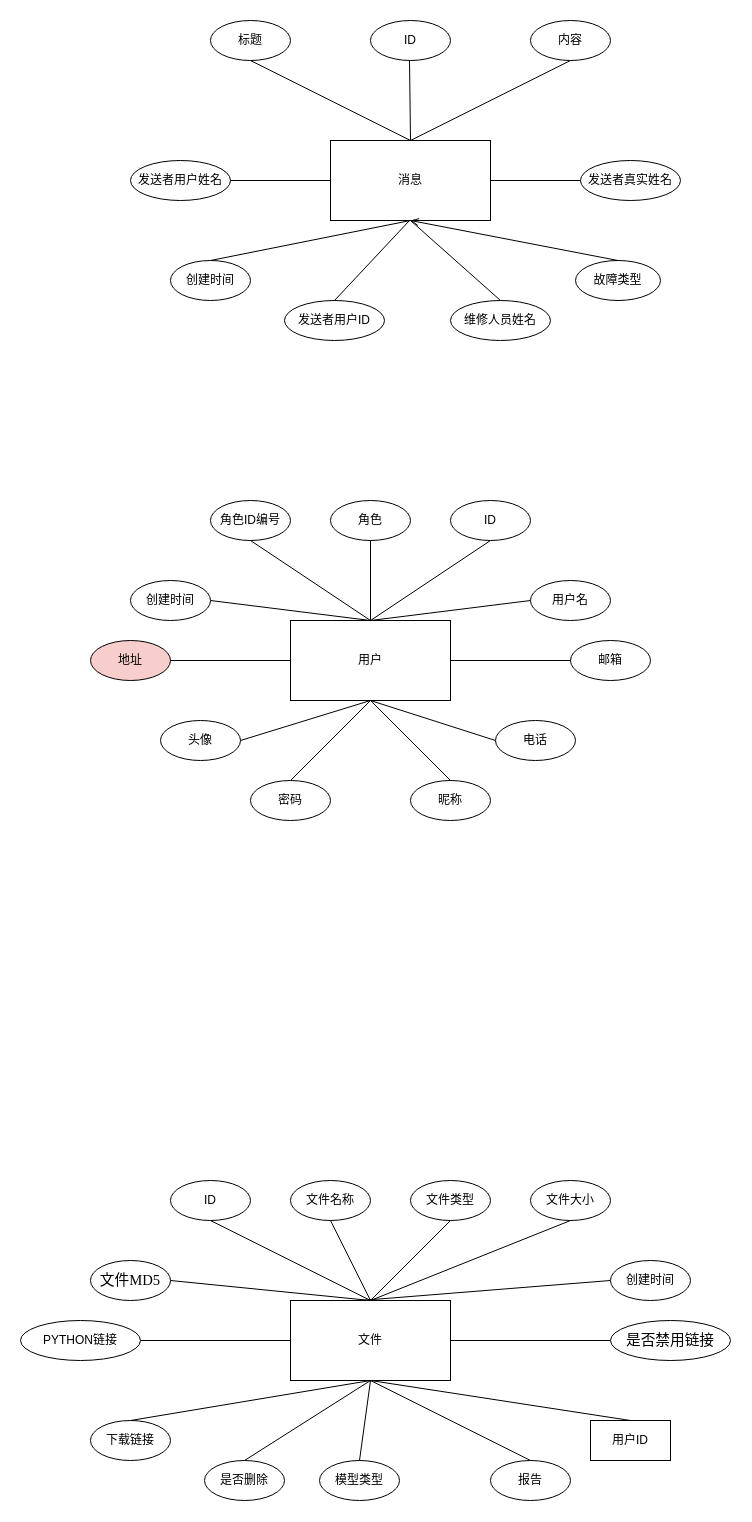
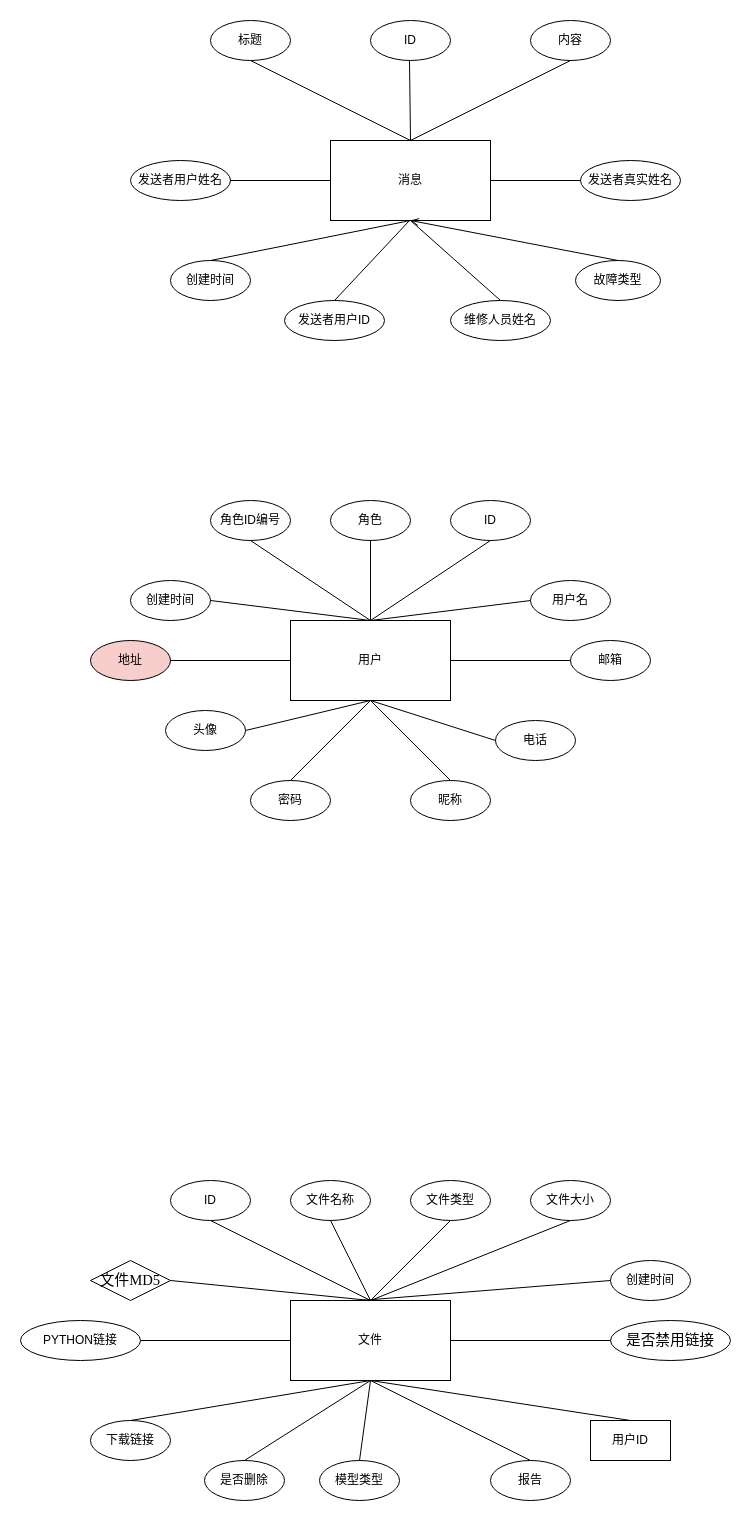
node "头像": moved (201, 741) -> (206, 731)
node "文件MD5": shape ellipse -> diamond
